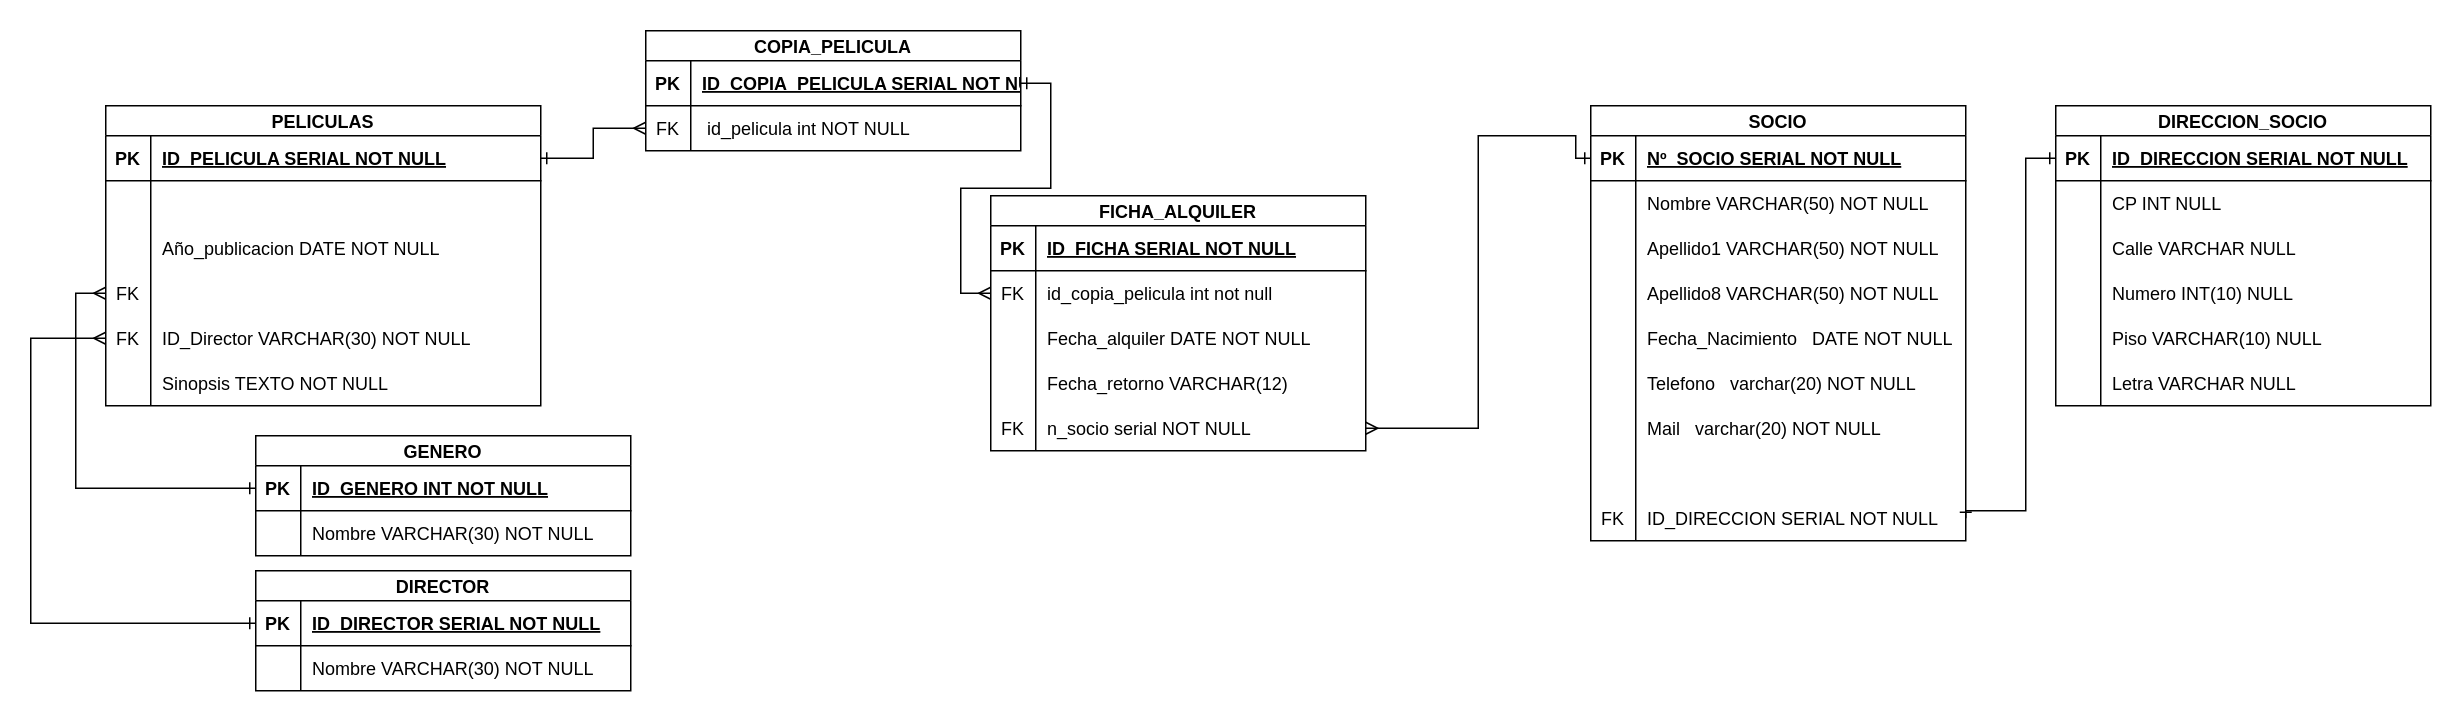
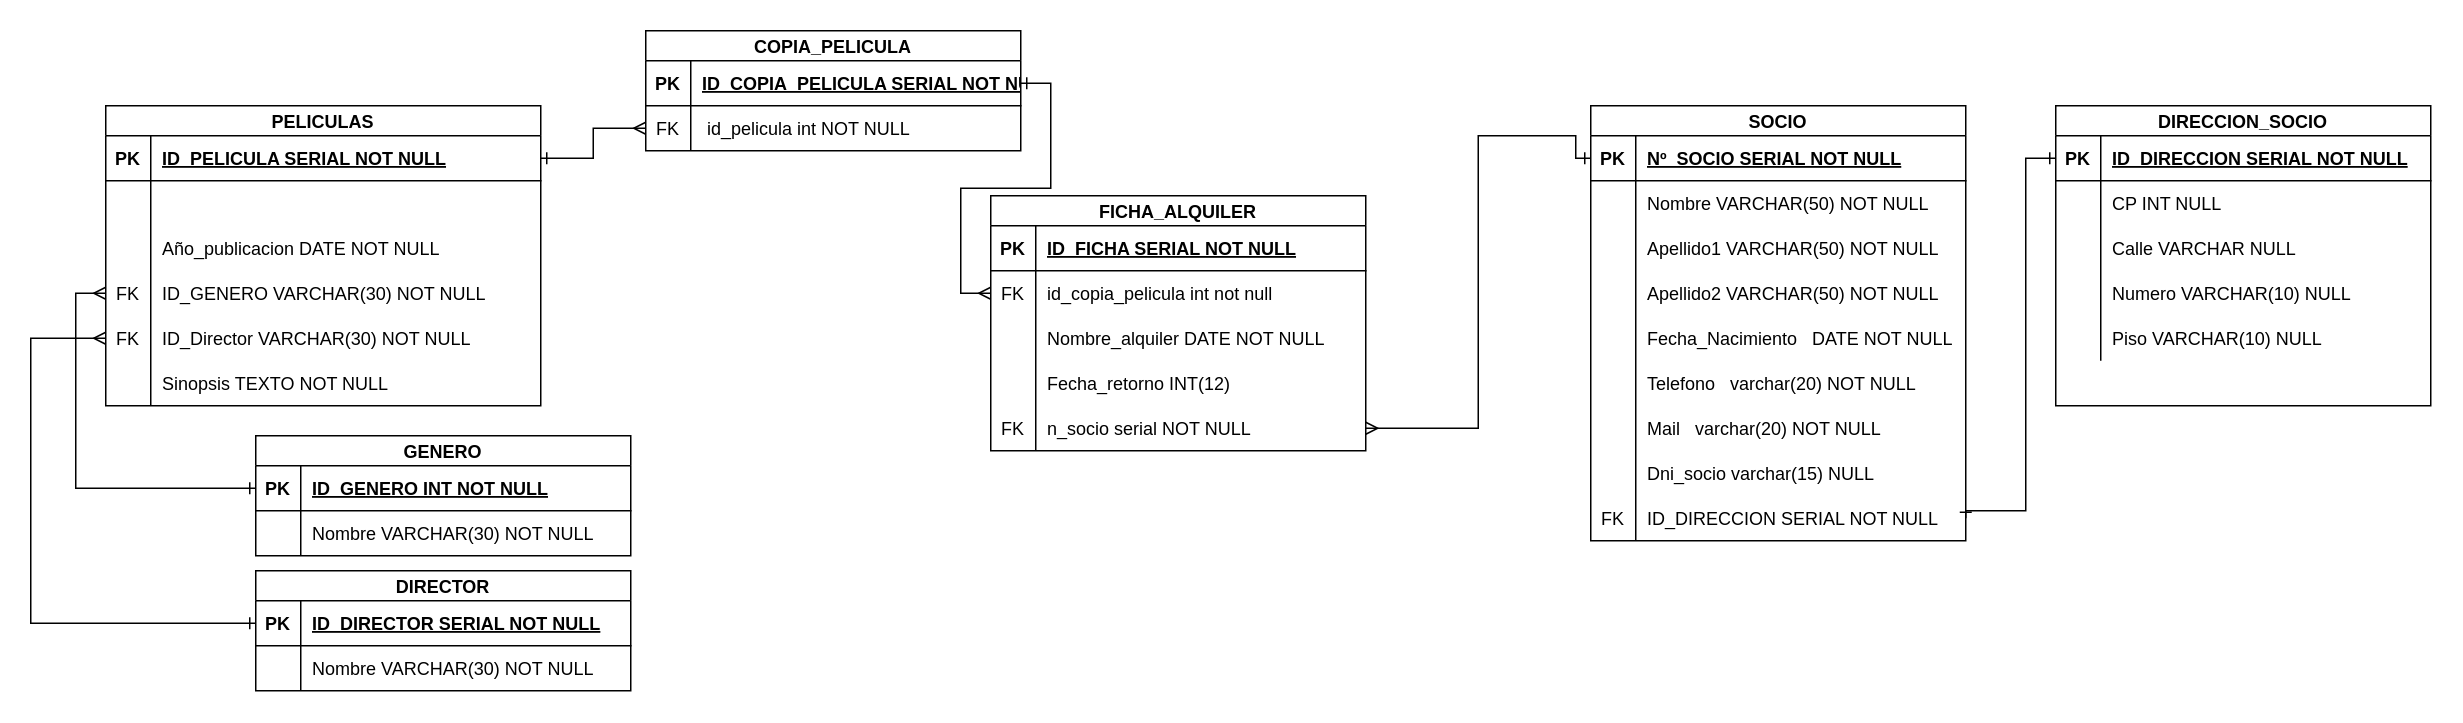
node "ID_GENERO VARCHAR(30) NOT NULL": added
node "Apellido8 VARCHAR(50) NOT NULL": label "Apellido8 VARCHAR(50) NOT NULL" -> "Apellido2 VARCHAR(50) NOT NULL"
node "Numero INT(10) NULL": label "Numero INT(10) NULL" -> "Numero VARCHAR(10) NULL"
node "Fecha_alquiler DATE NOT NULL": label "Fecha_alquiler DATE NOT NULL" -> "Nombre_alquiler DATE NOT NULL"
node "Letra VARCHAR NULL": removed
node "Fecha_retorno VARCHAR(12)": label "Fecha_retorno VARCHAR(12)" -> "Fecha_retorno INT(12)"
node "Dni_socio varchar(15) NULL": added
